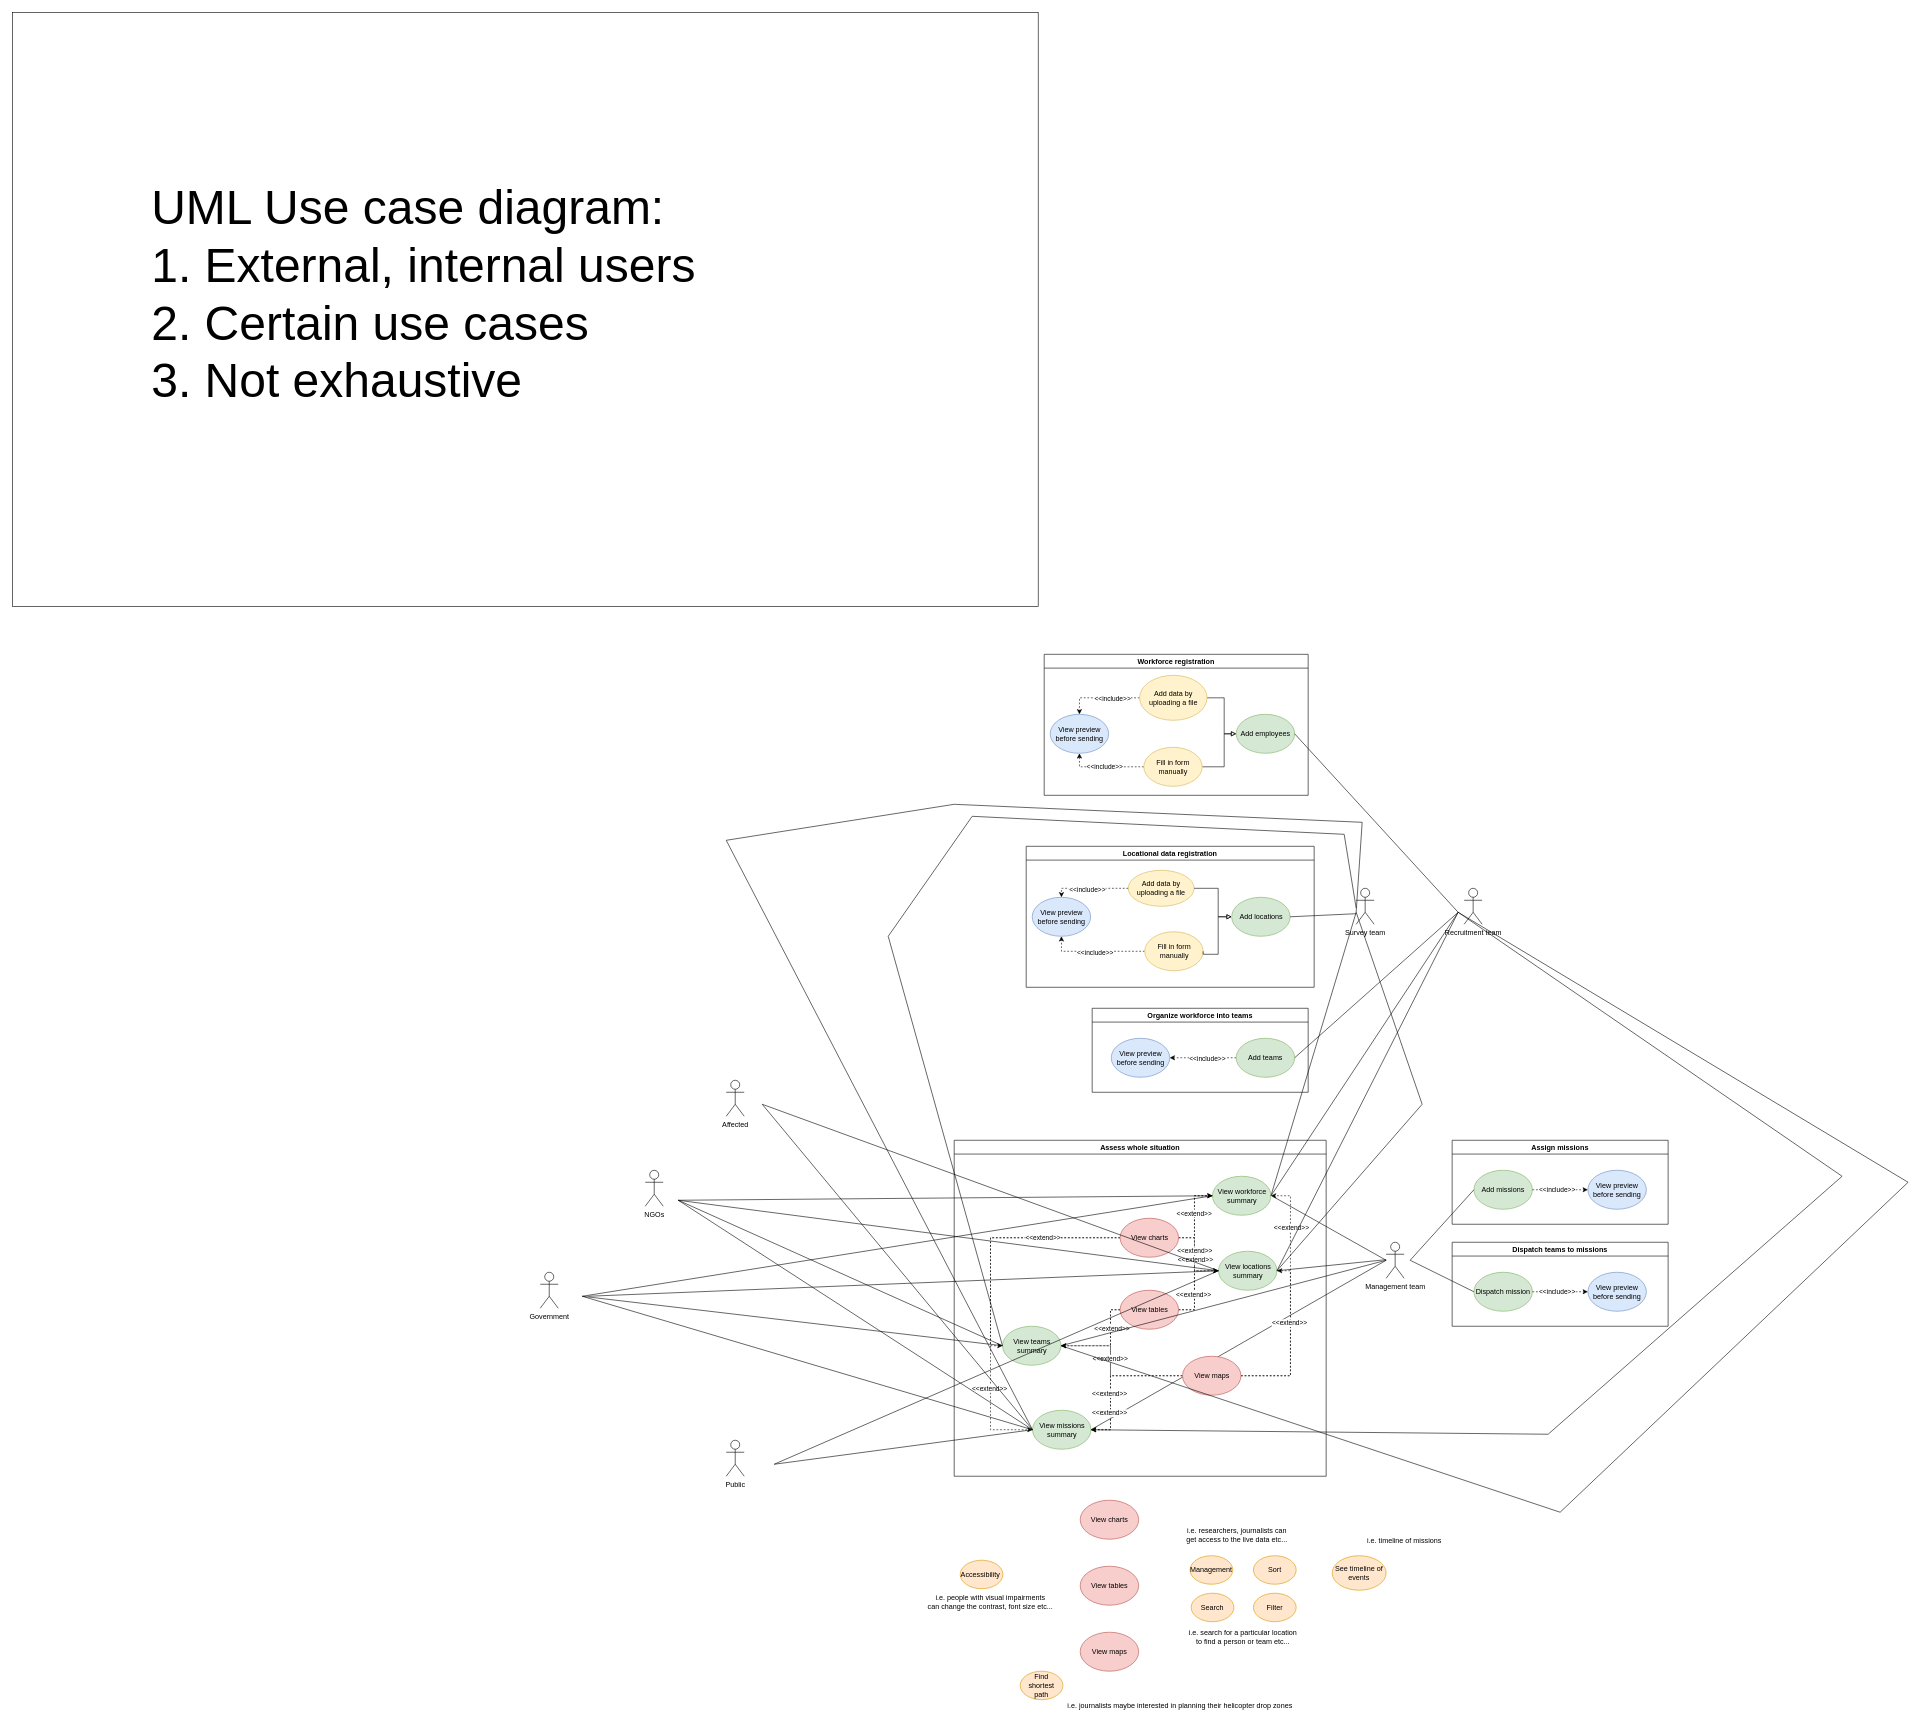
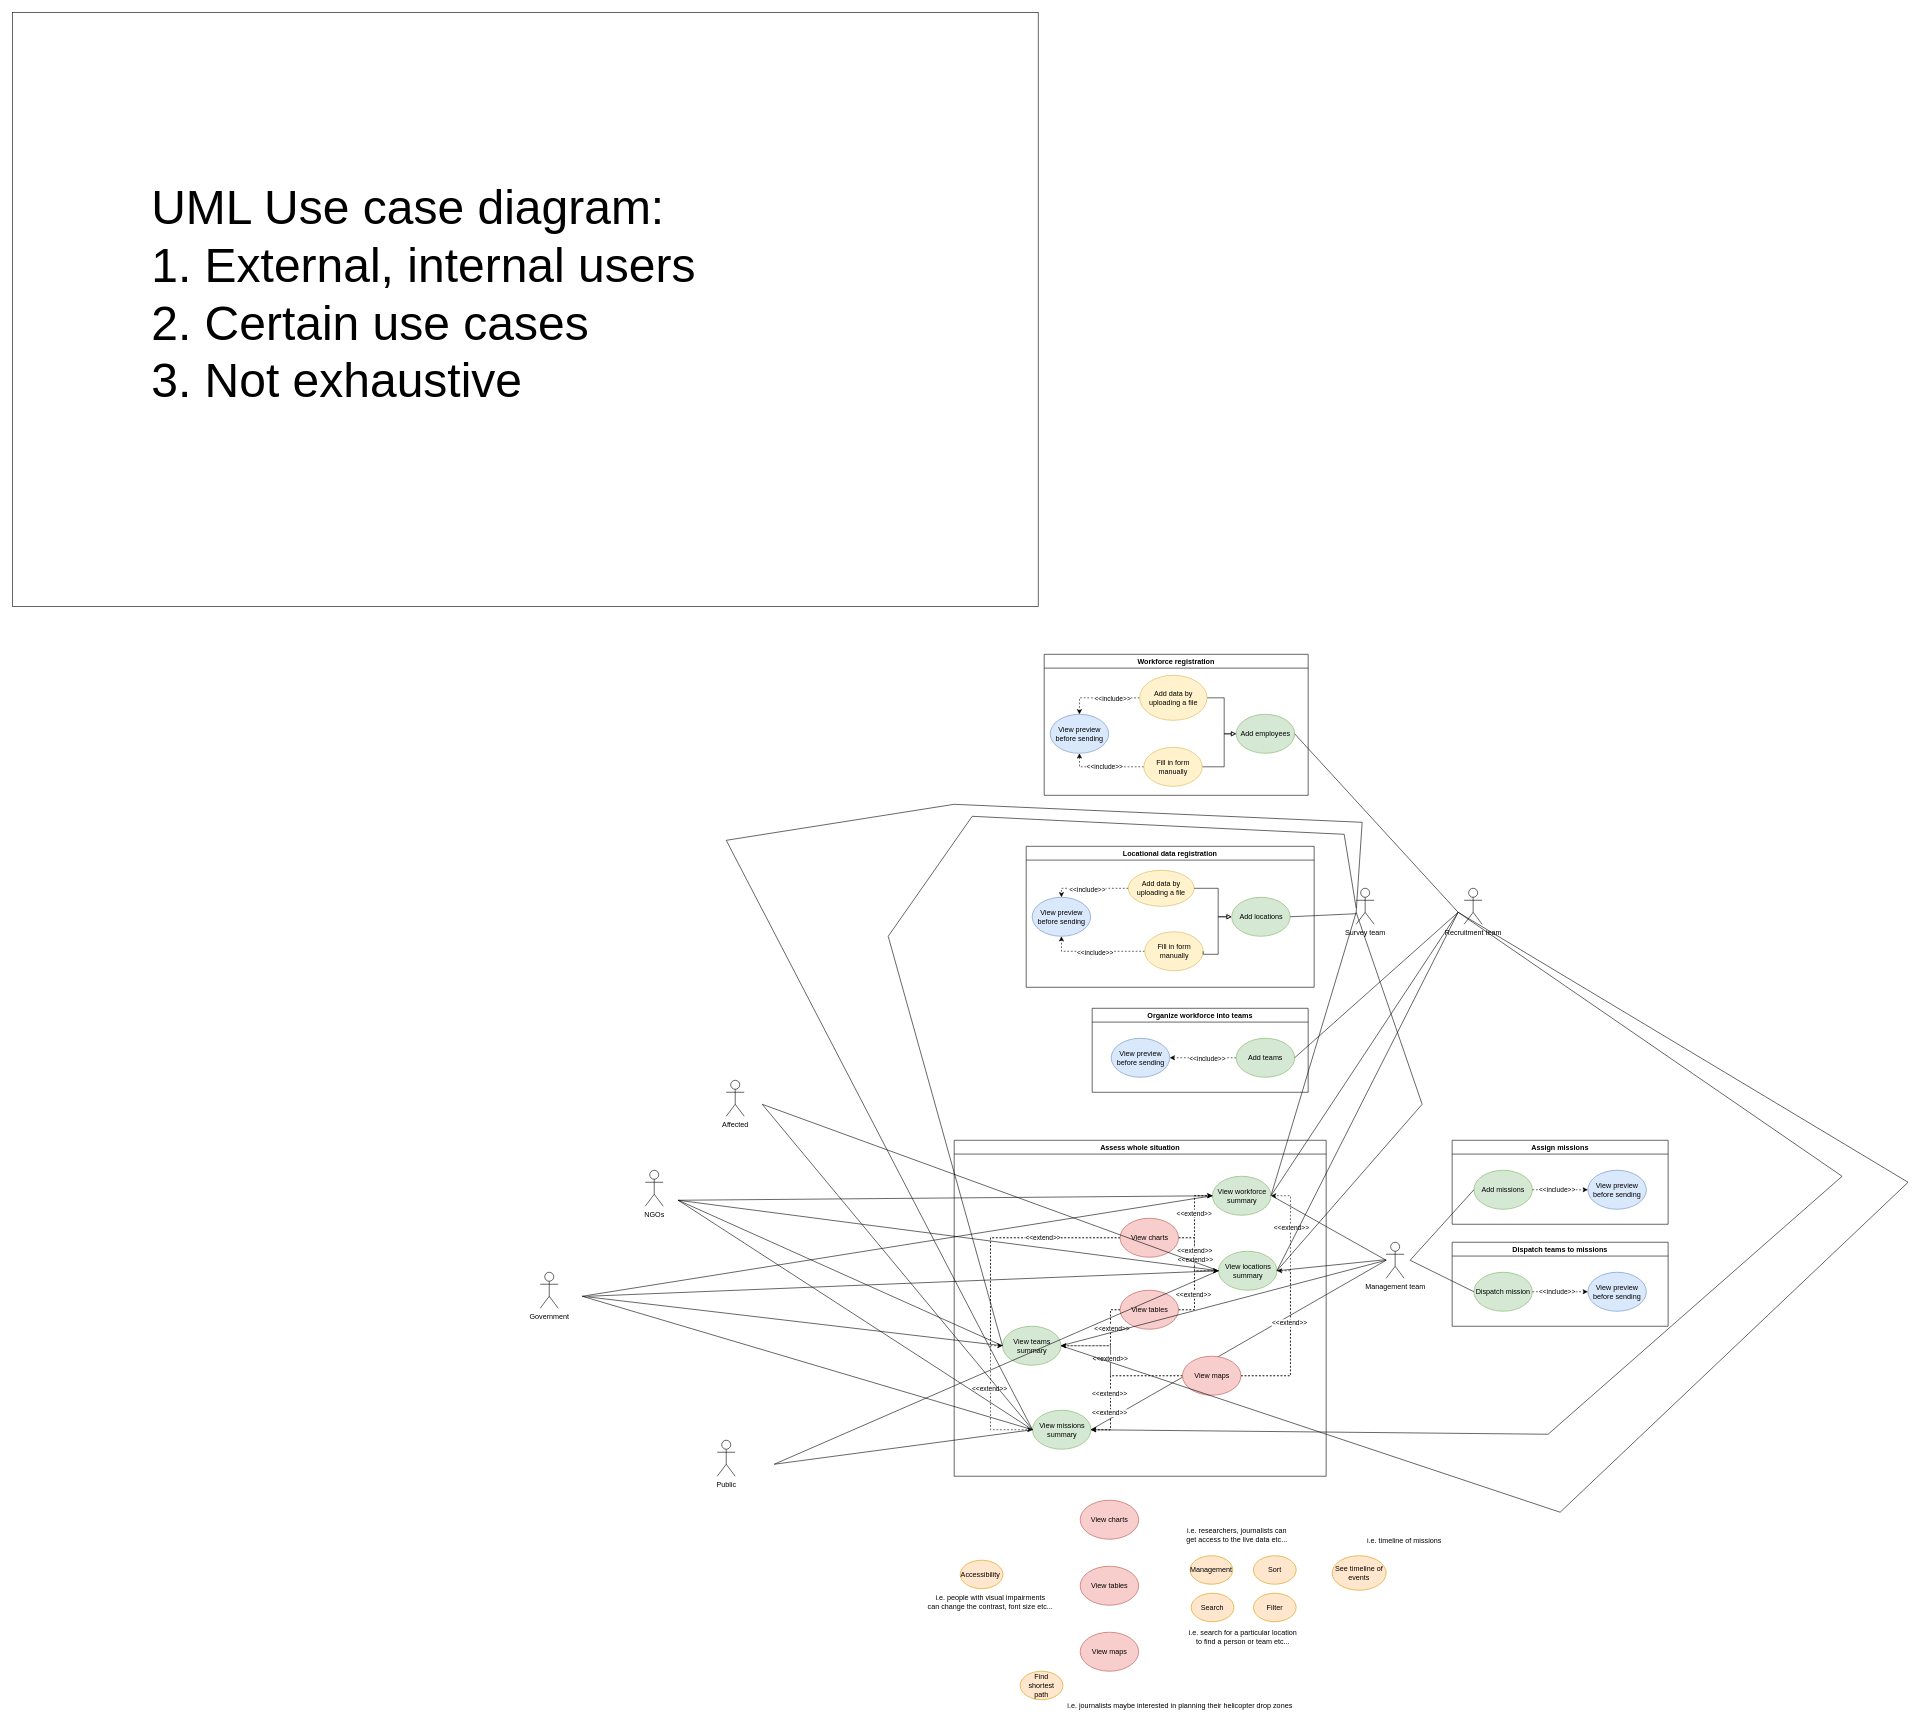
node "Public": moved (735, 1458) -> (726, 1458)
